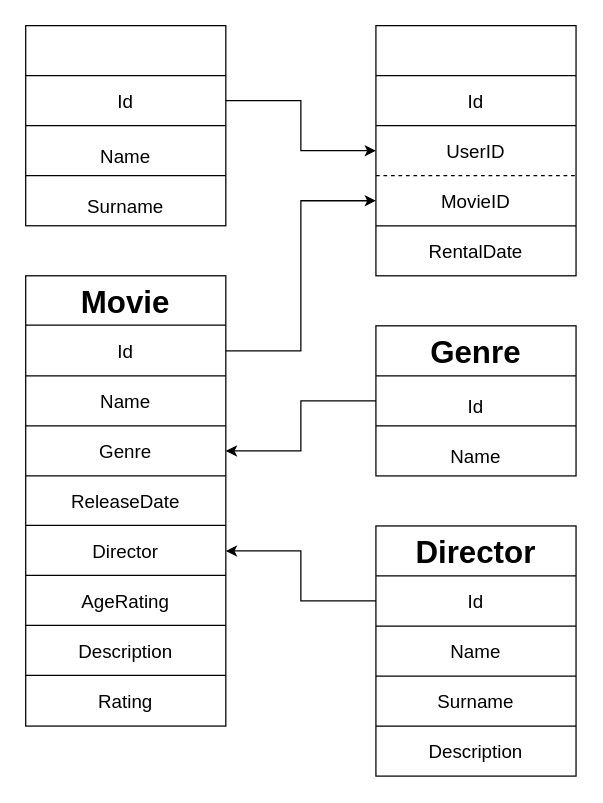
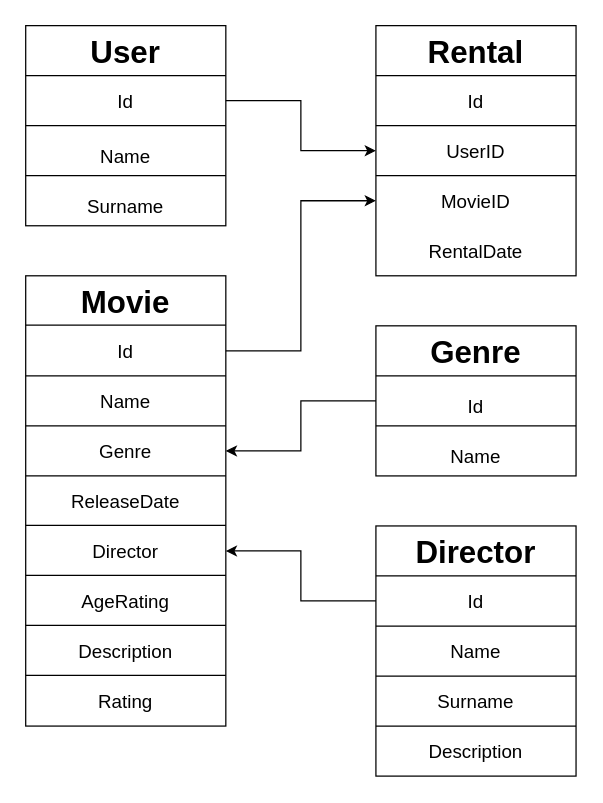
node "User": added
node "Rental": added
edge "UserID" -- "MovieID": style dashed -> solid
edge "MovieID" -- "RentalDate": removed
